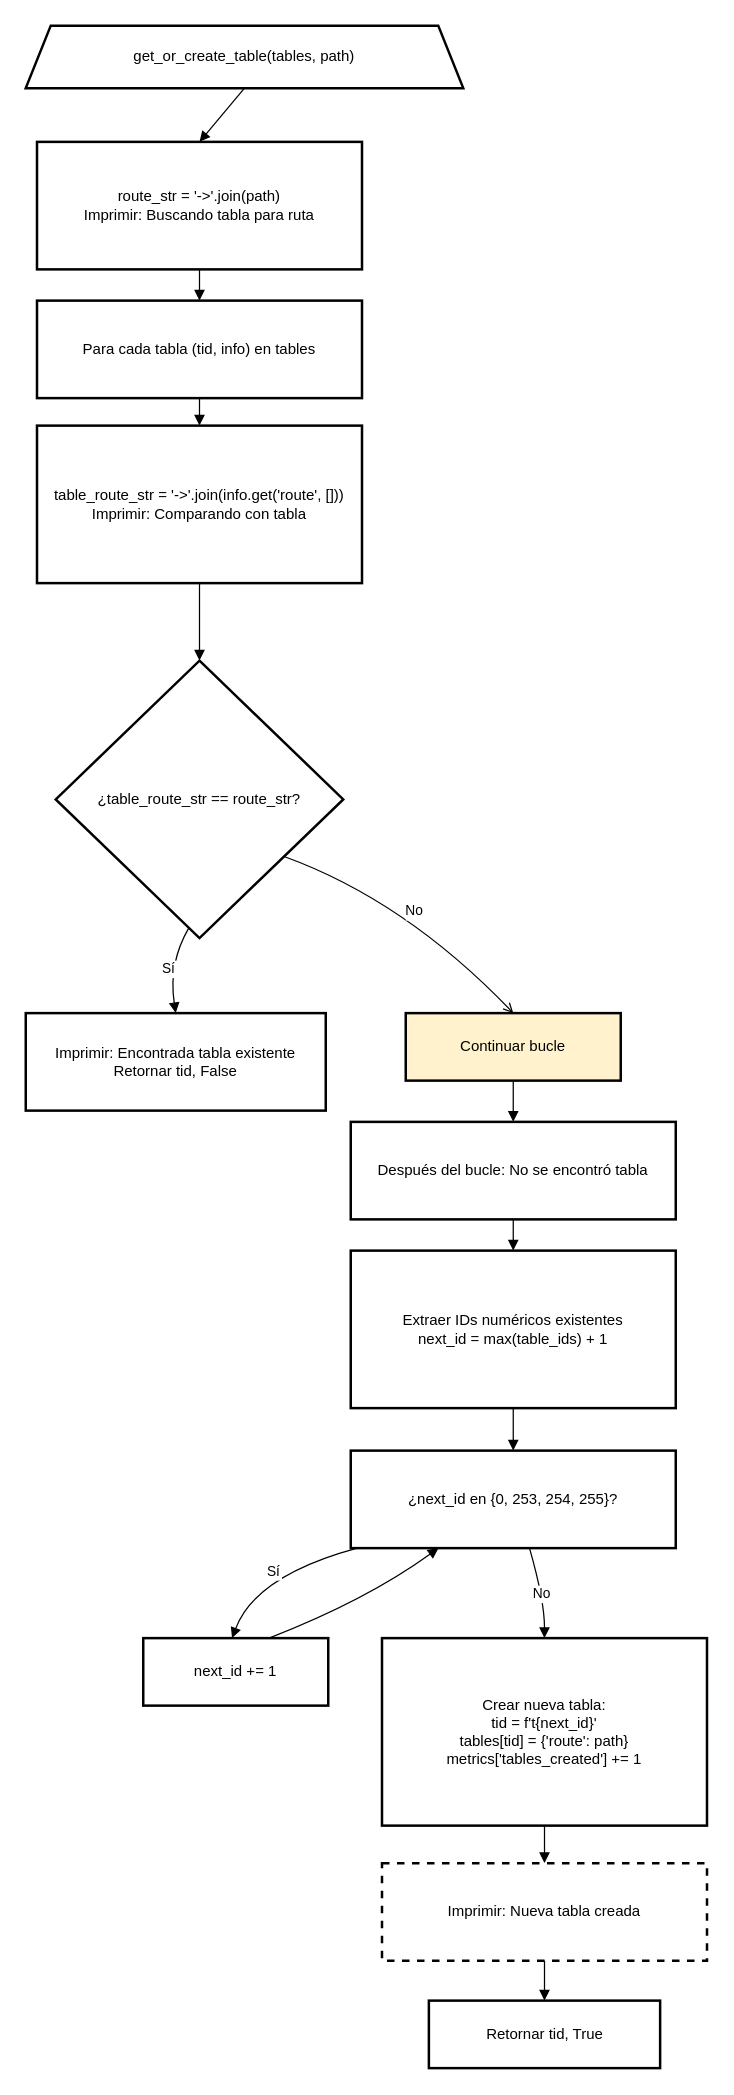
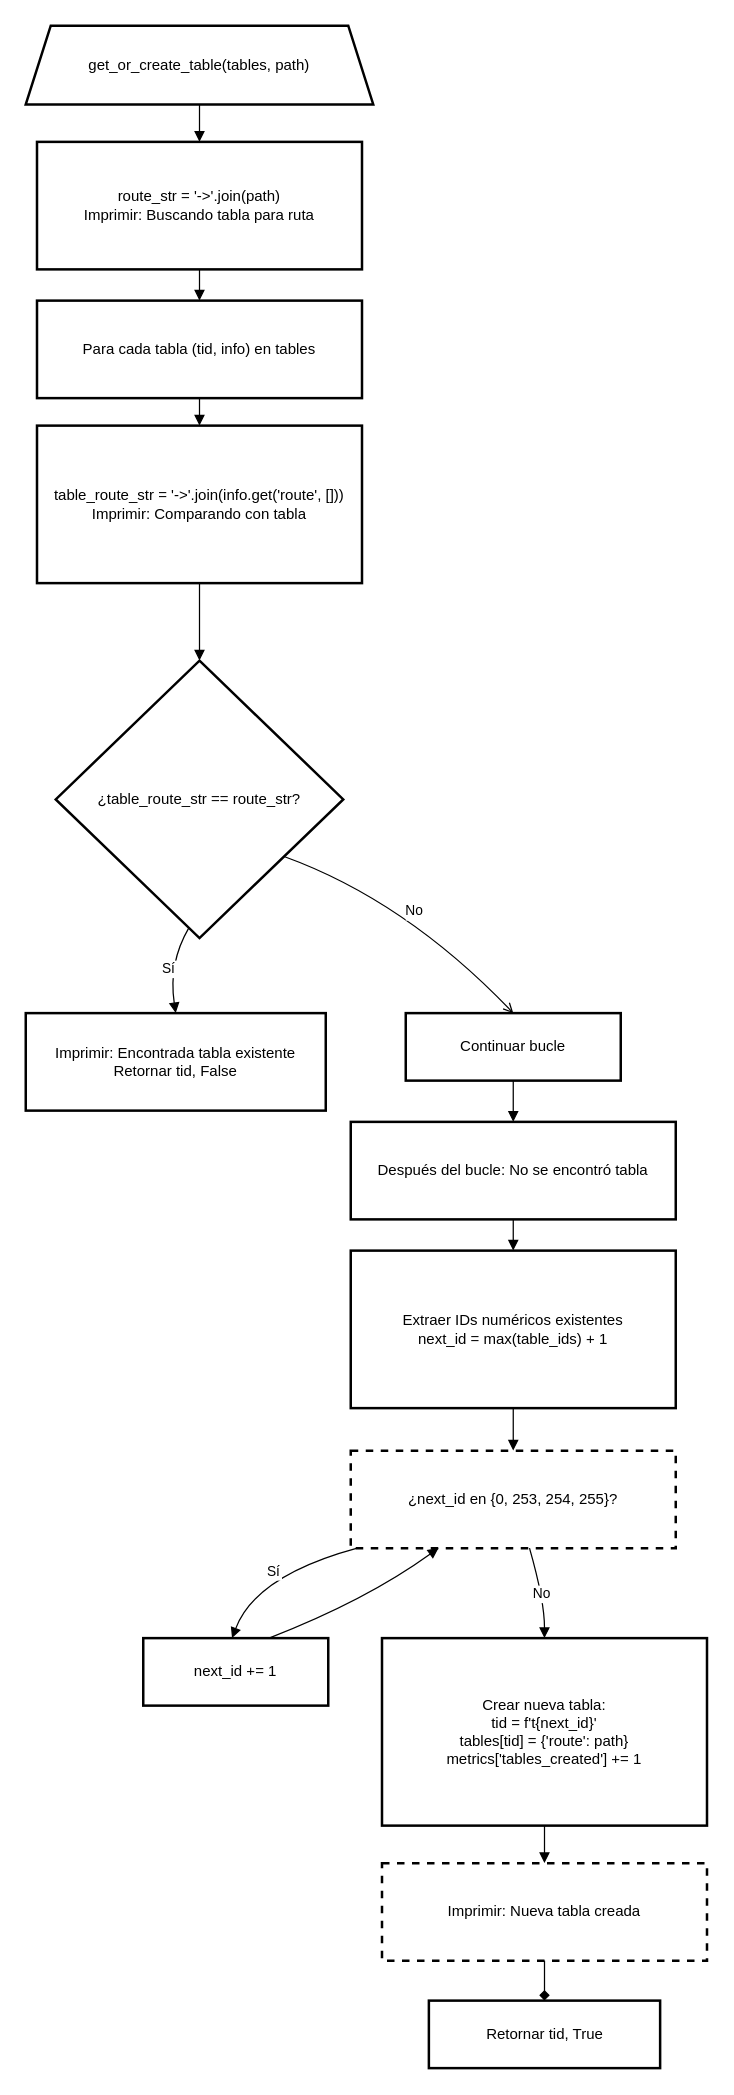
node "get_or_create_table(tables, path)": size 438x63 -> 348x79
node "Continuar bucle": fillcolor #fff2cc -> #ffffff
node "¿next_id en {0, 253, 254, 255}?": style solid -> dashed
edge "Imprimir: Nueva tabla creada" -> "Retornar tid, True": arrowhead block -> diamond
